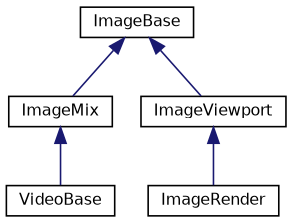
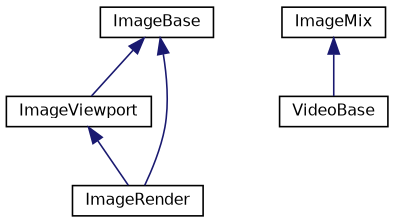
edge "ImageMix" -> "ImageBase": now "ImageRender" -> "ImageBase"
